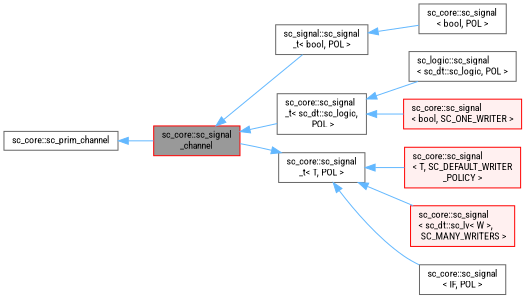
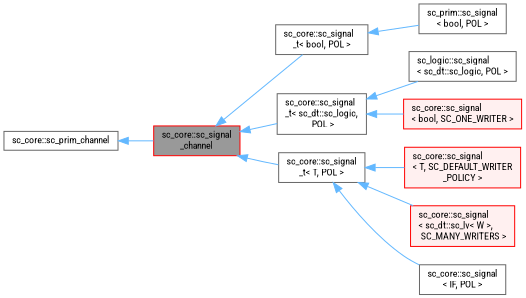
node "sc_core::sc_signal < bool, POL >": label "sc_core::sc_signal < bool, POL >" -> "sc_prim::sc_signal < bool, POL >"
node "sc_signal::sc_signal _t< bool, POL >": label "sc_signal::sc_signal _t< bool, POL >" -> "sc_core::sc_signal _t< bool, POL >"
edge "sc_core::sc_signal _channel" -> "sc_core::sc_signal _t< T, POL >": reversed
